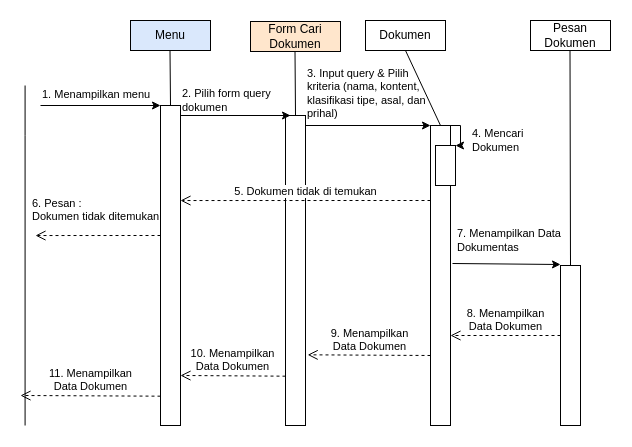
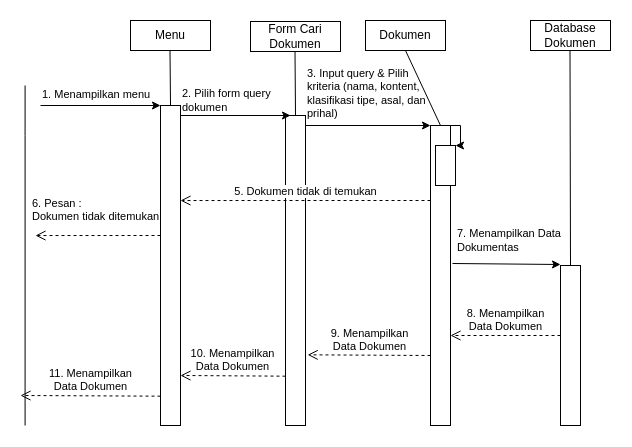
node "Menu": fillcolor #dae8fc -> #ffffff
node "Pesan Dokumen": label "Pesan Dokumen" -> "Database Dokumen"
node "Form Cari Dokumen": fillcolor #ffe6cc -> #ffffff
node "4. Mencari Dokumen": removed
